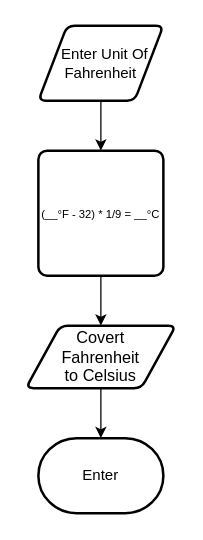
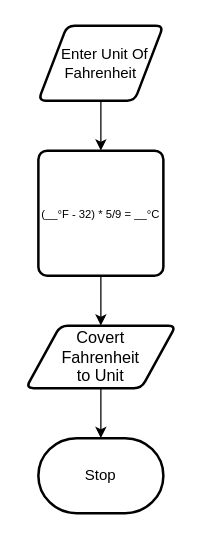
node "(__°F - 32) * 1/9 = __°C": label "(__°F - 32) * 1/9 = __°C" -> "(__°F - 32) * 5/9 = __°C"
node "Covert Fahrenheit to Celsius": label "Covert Fahrenheit to Celsius" -> "Covert Fahrenheit to Unit"
node "Enter": label "Enter" -> "Stop"
